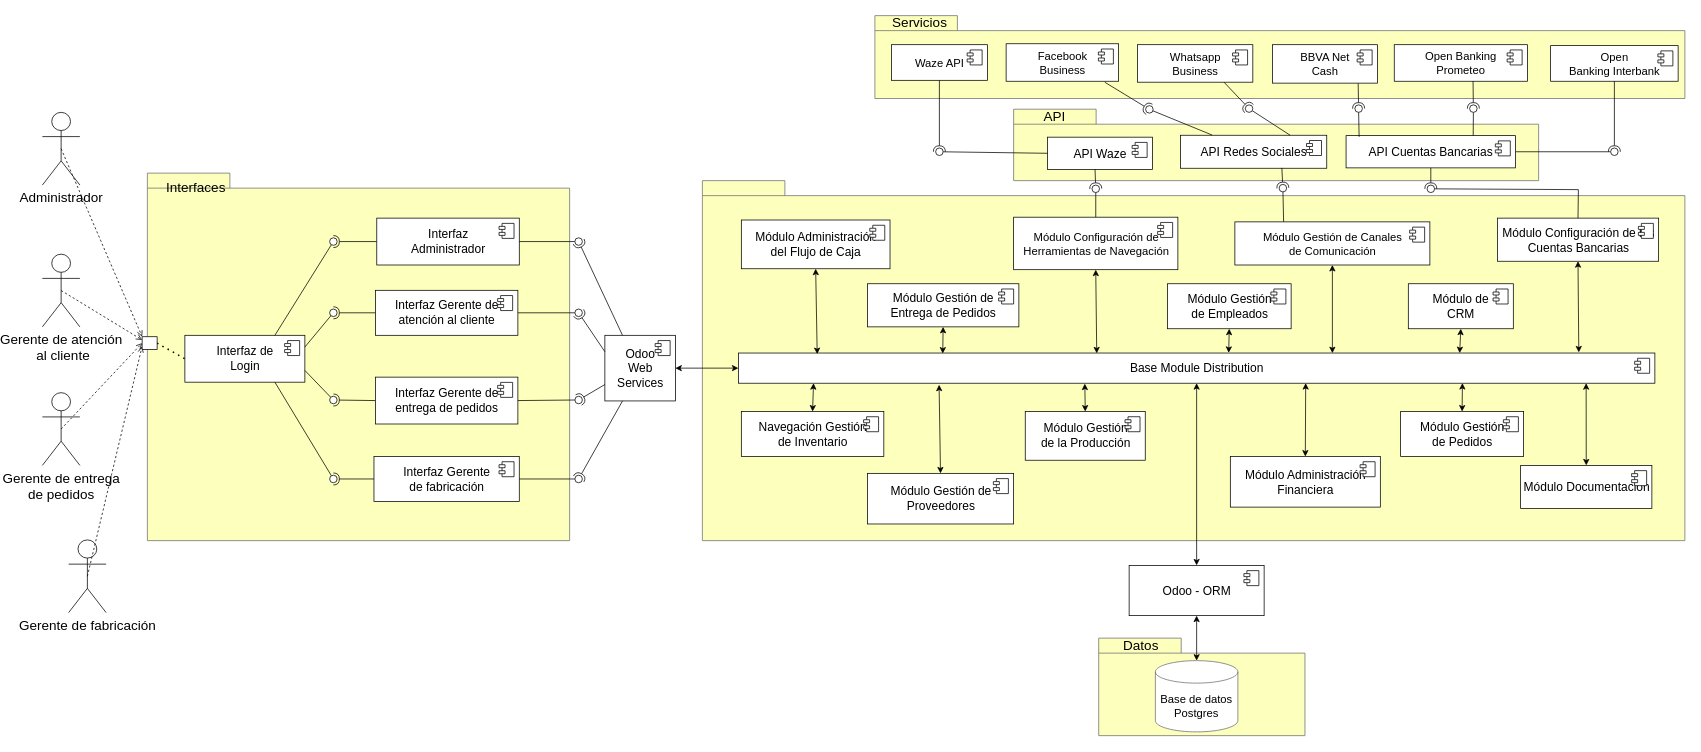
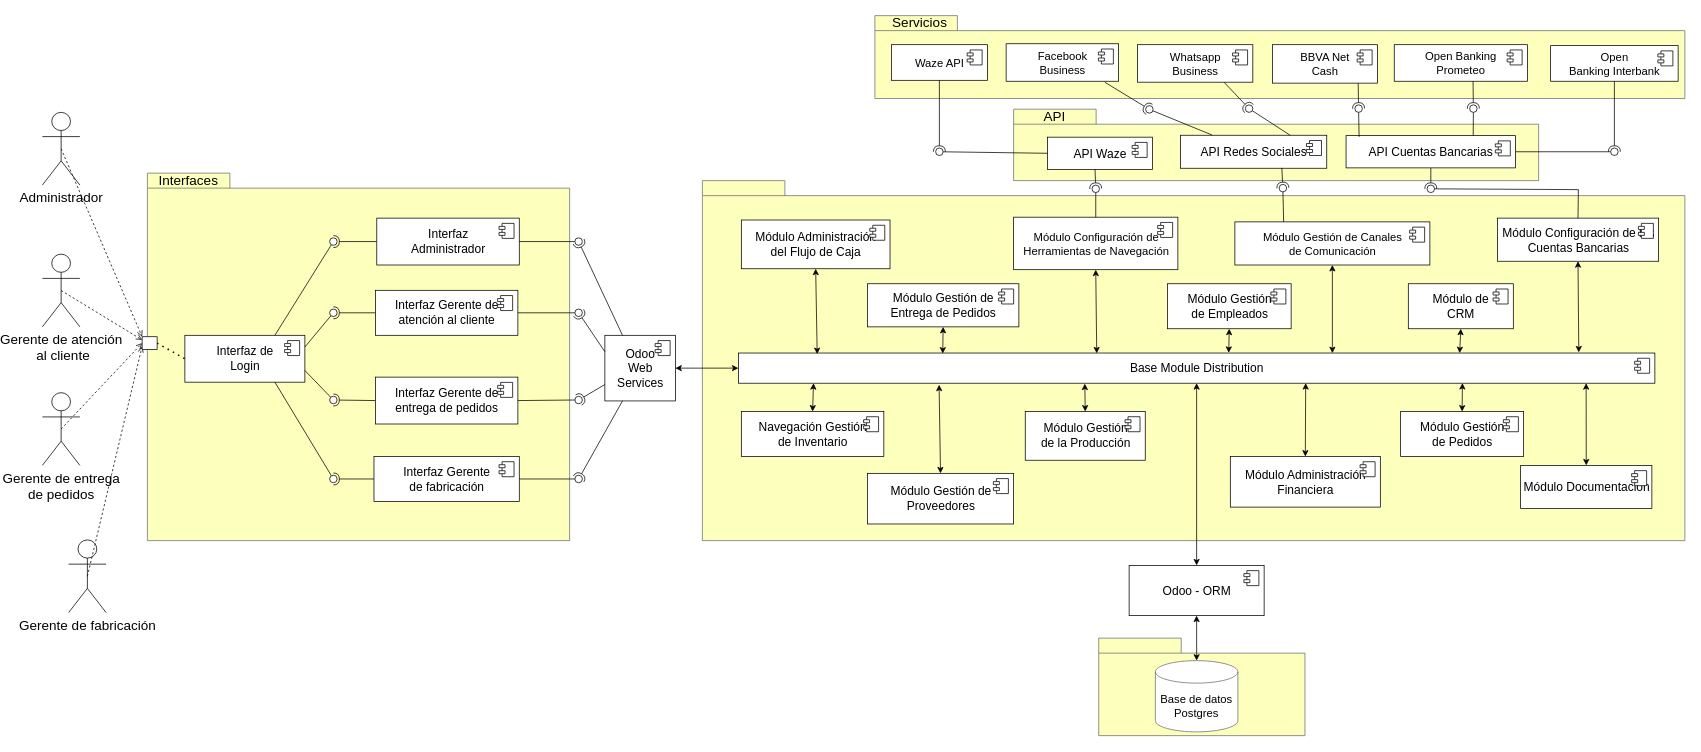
node "Interfaces": moved (196, 188) -> (189, 180)
node "Datos": removed
